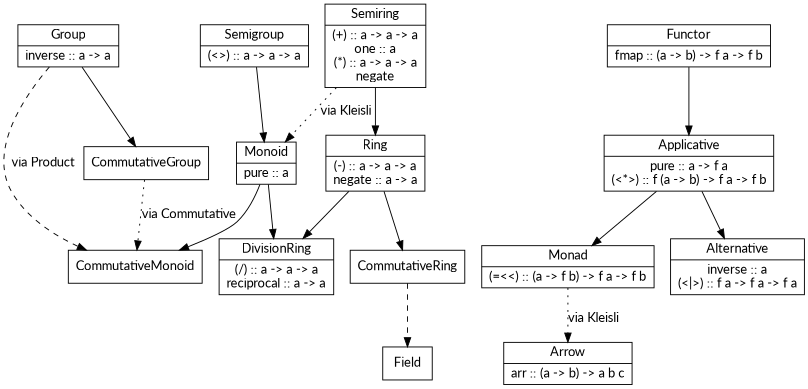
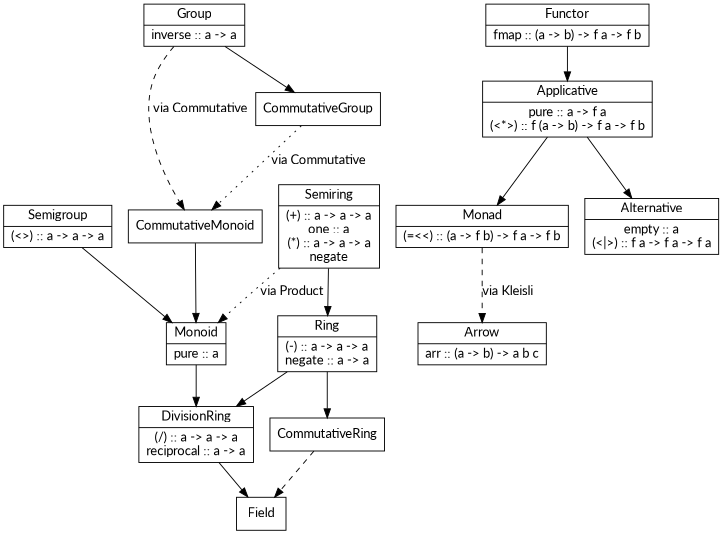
edge "Semiring" -> "Monoid": label "via Kleisli" -> "via Product"
edge "Group" -> "CommutativeMonoid": label "via Product" -> "via Commutative"
edge "Monoid" -> "CommutativeMonoid": reversed
node "Alternative": text "inverse :: a" -> "empty :: a"
edge "Monad" -> "Arrow": style dotted -> dashed
edge "DivisionRing" -> "Field": added
